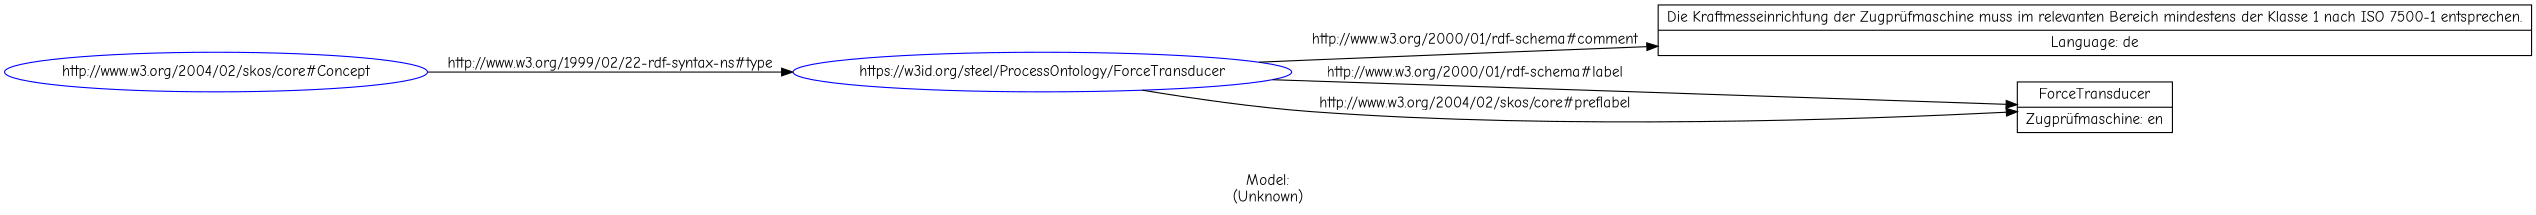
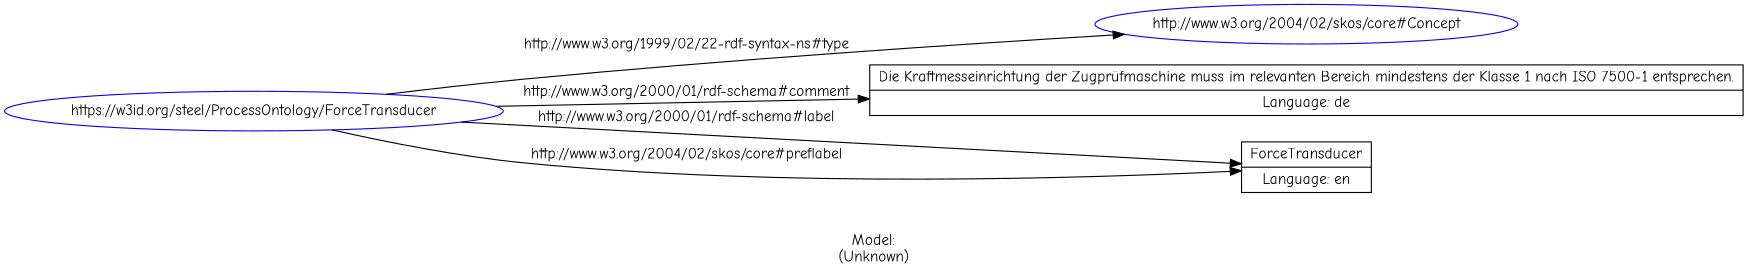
edge "http://www.w3.org/2004/02/skos/core#Concept" -> "https://w3id.org/steel/ProcessOntology/ForceTransducer": reversed
node "ForceTransducer": text "Zugprüfmaschine: en" -> "Language: en"
